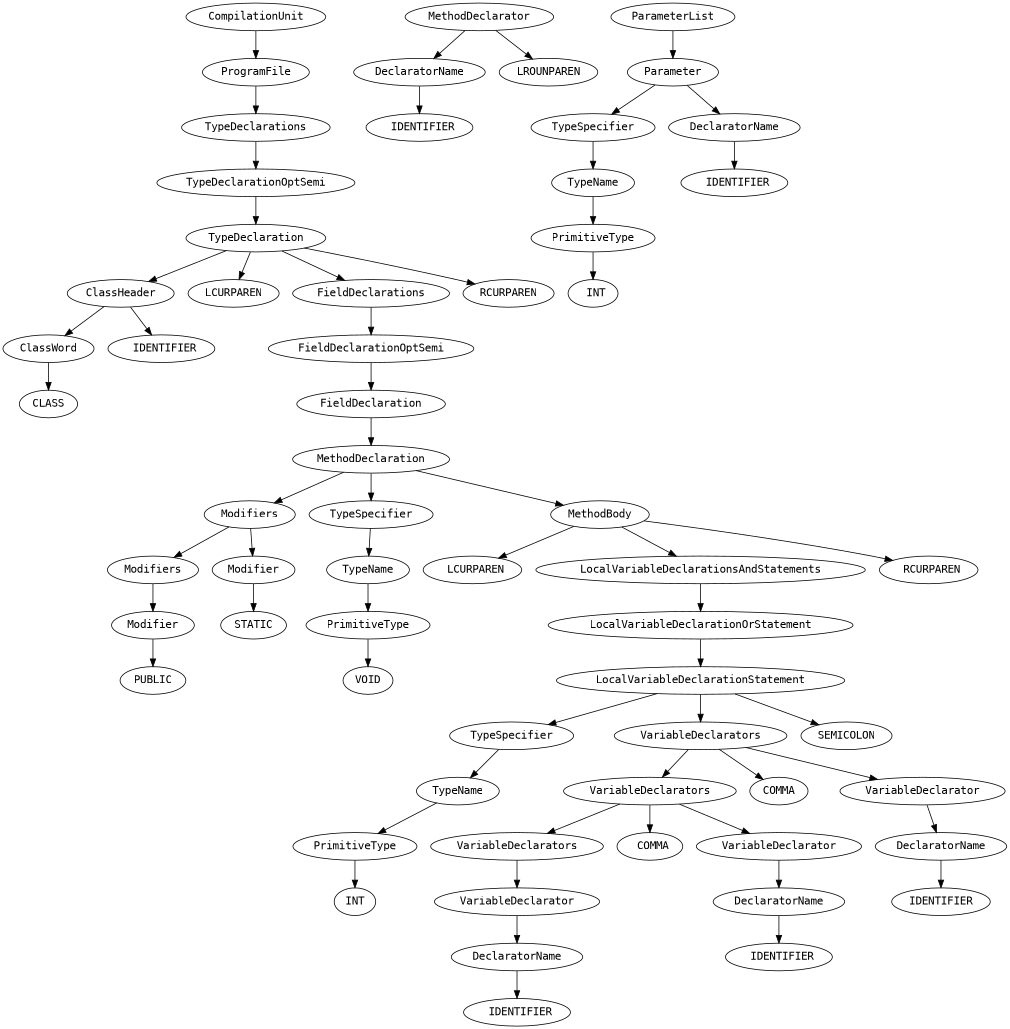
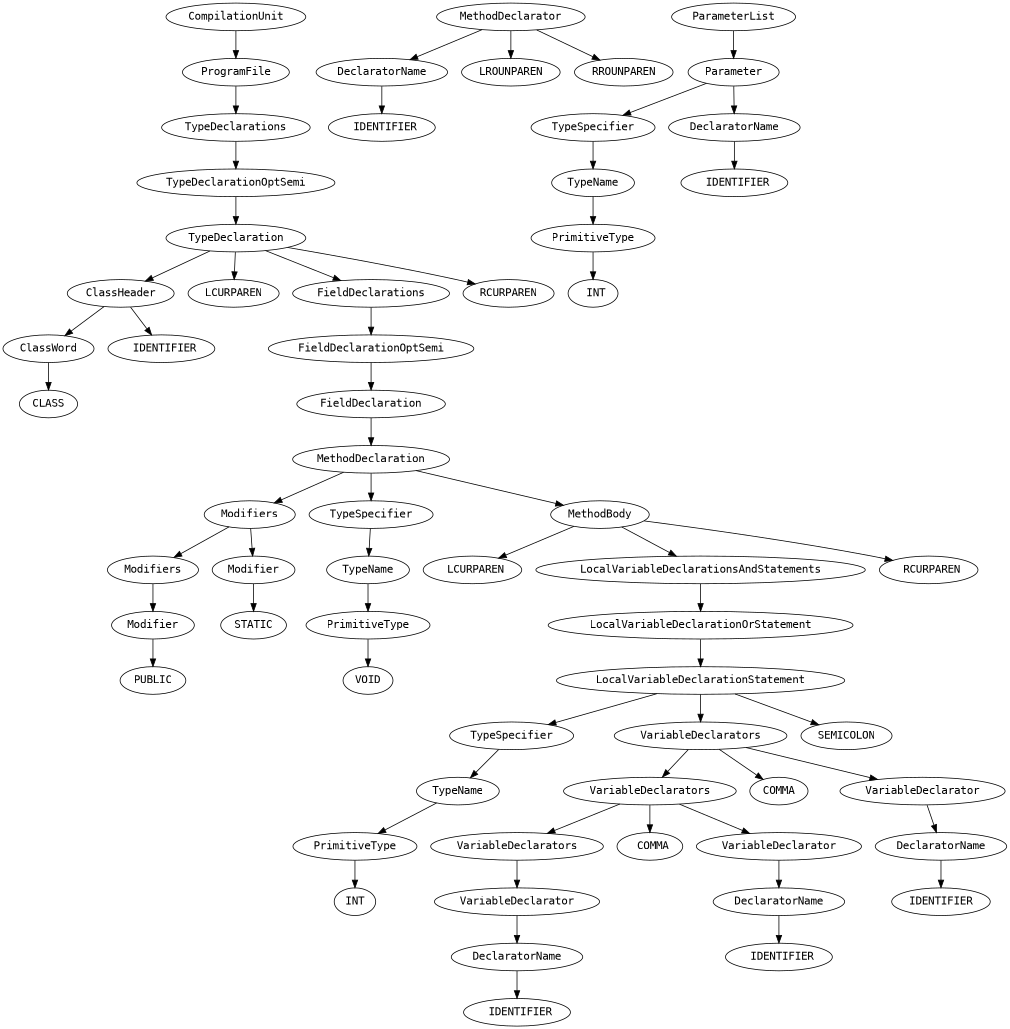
node "RROUNPAREN": added
